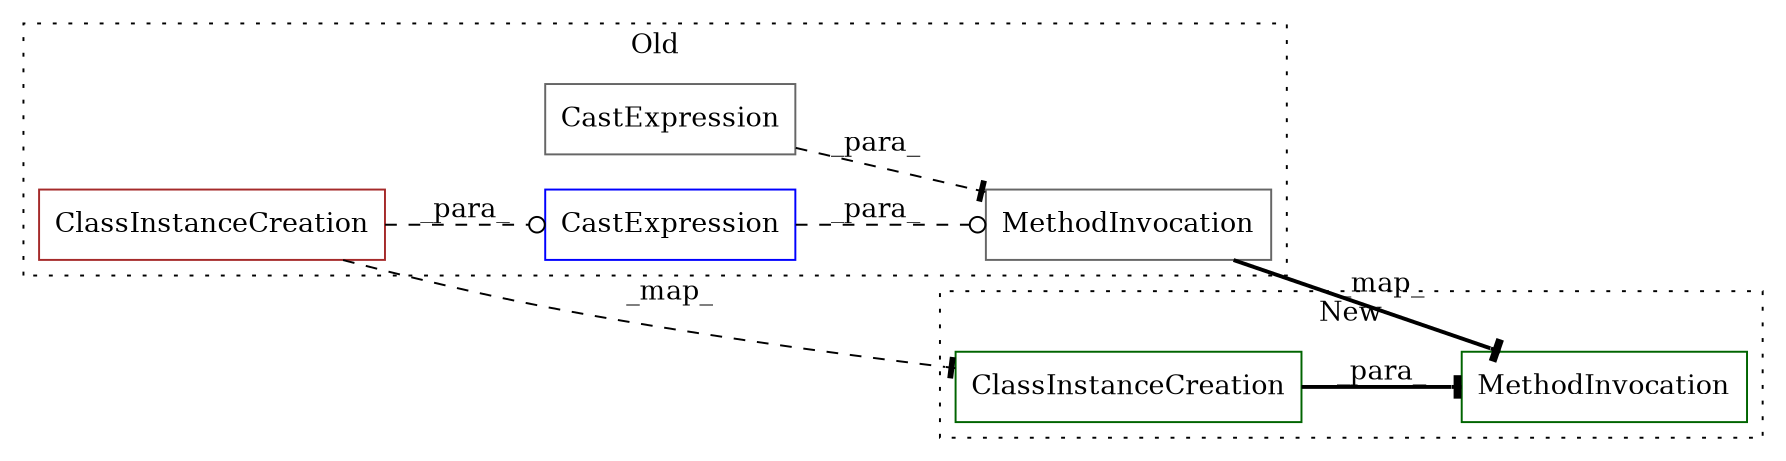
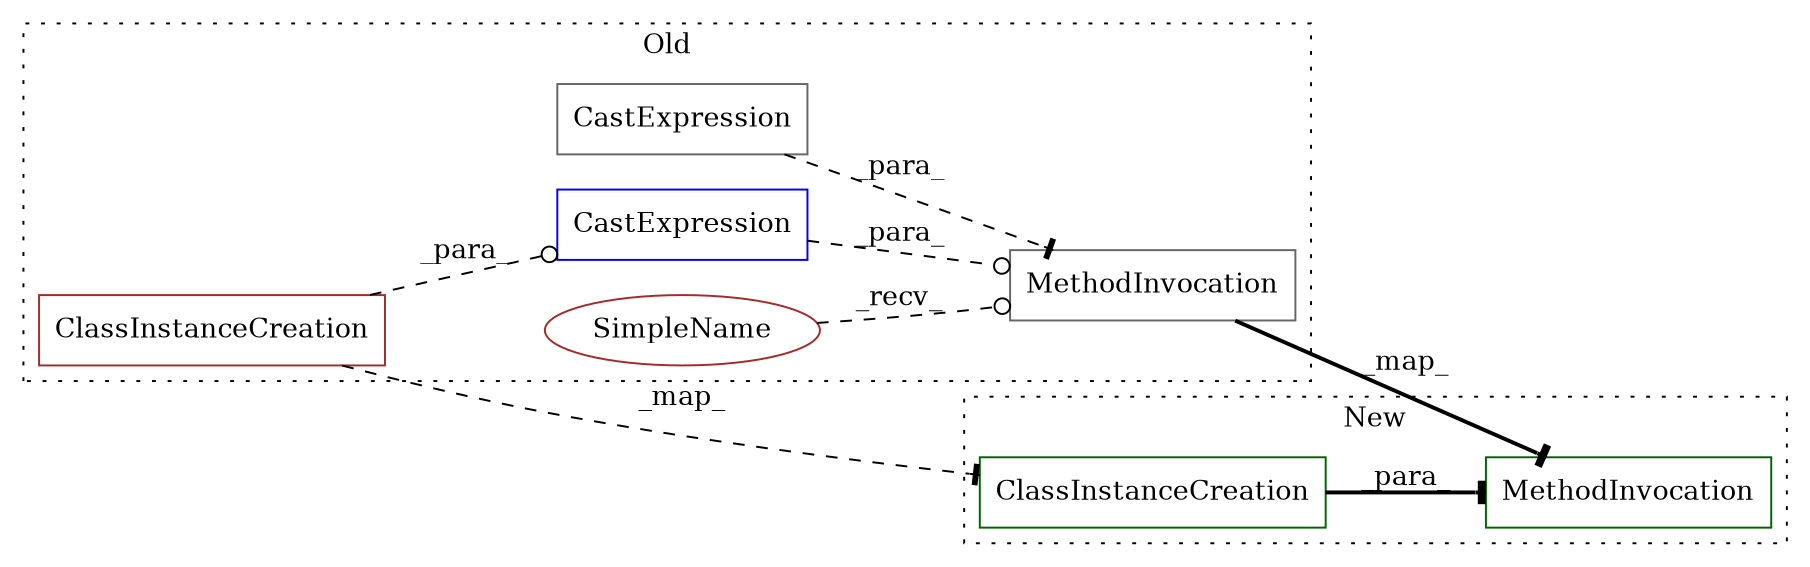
node "SimpleName": added
